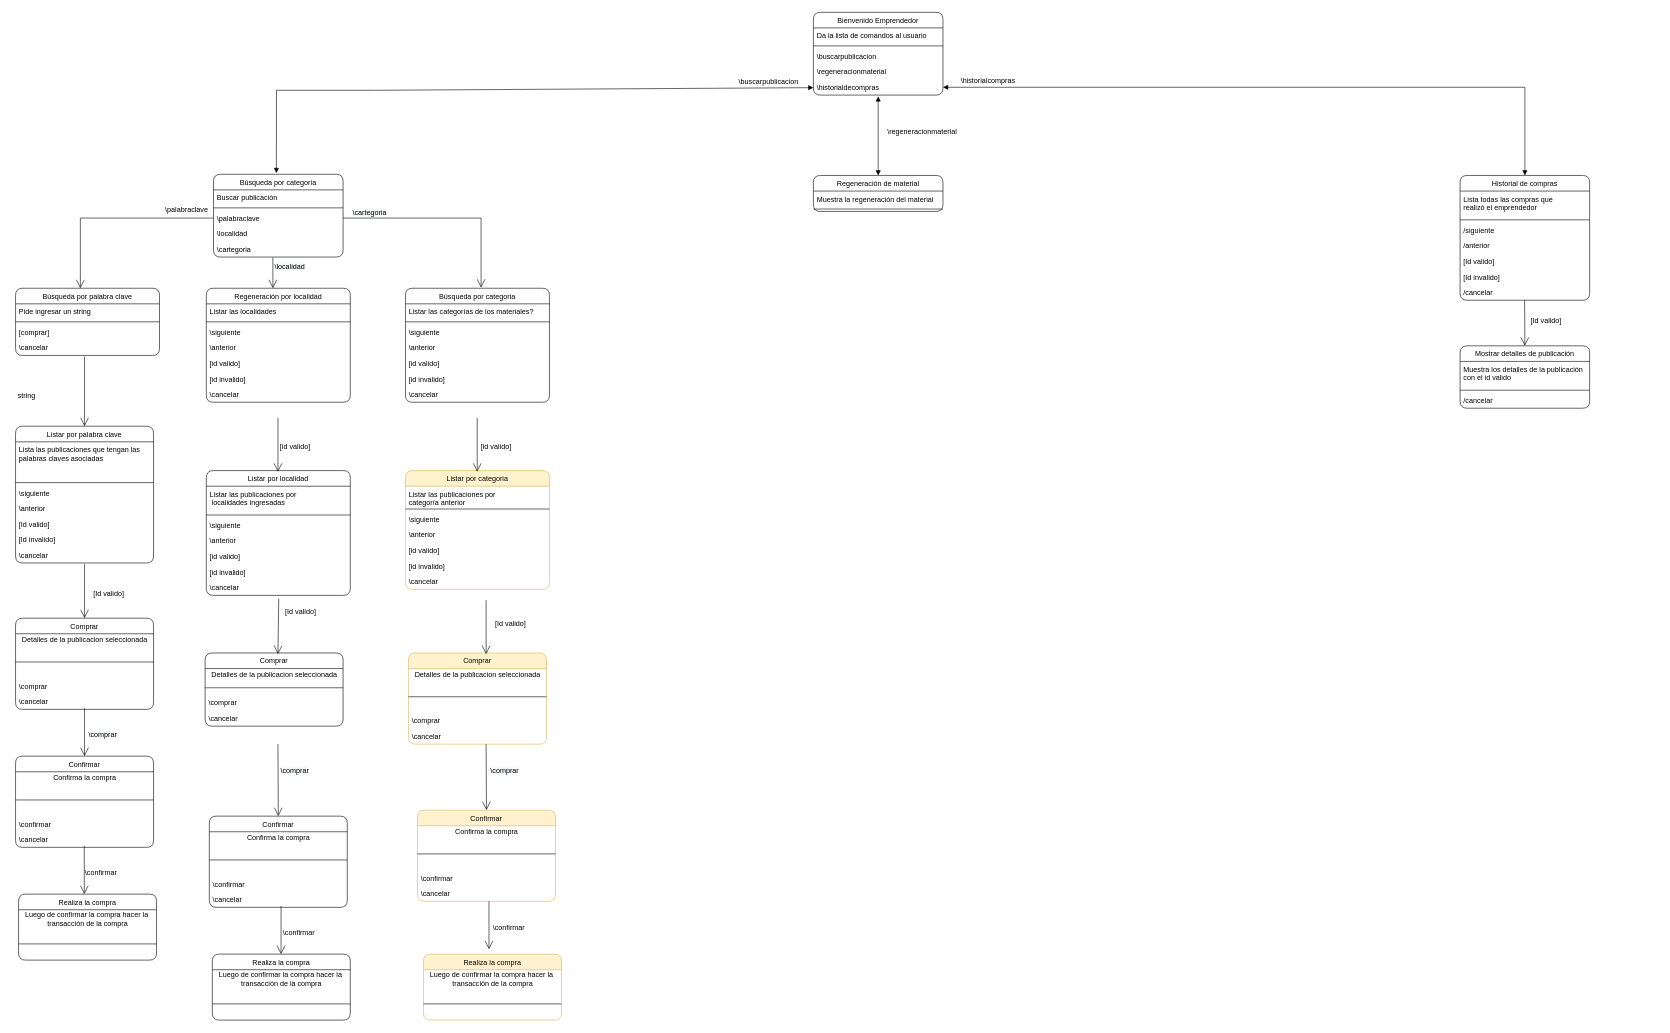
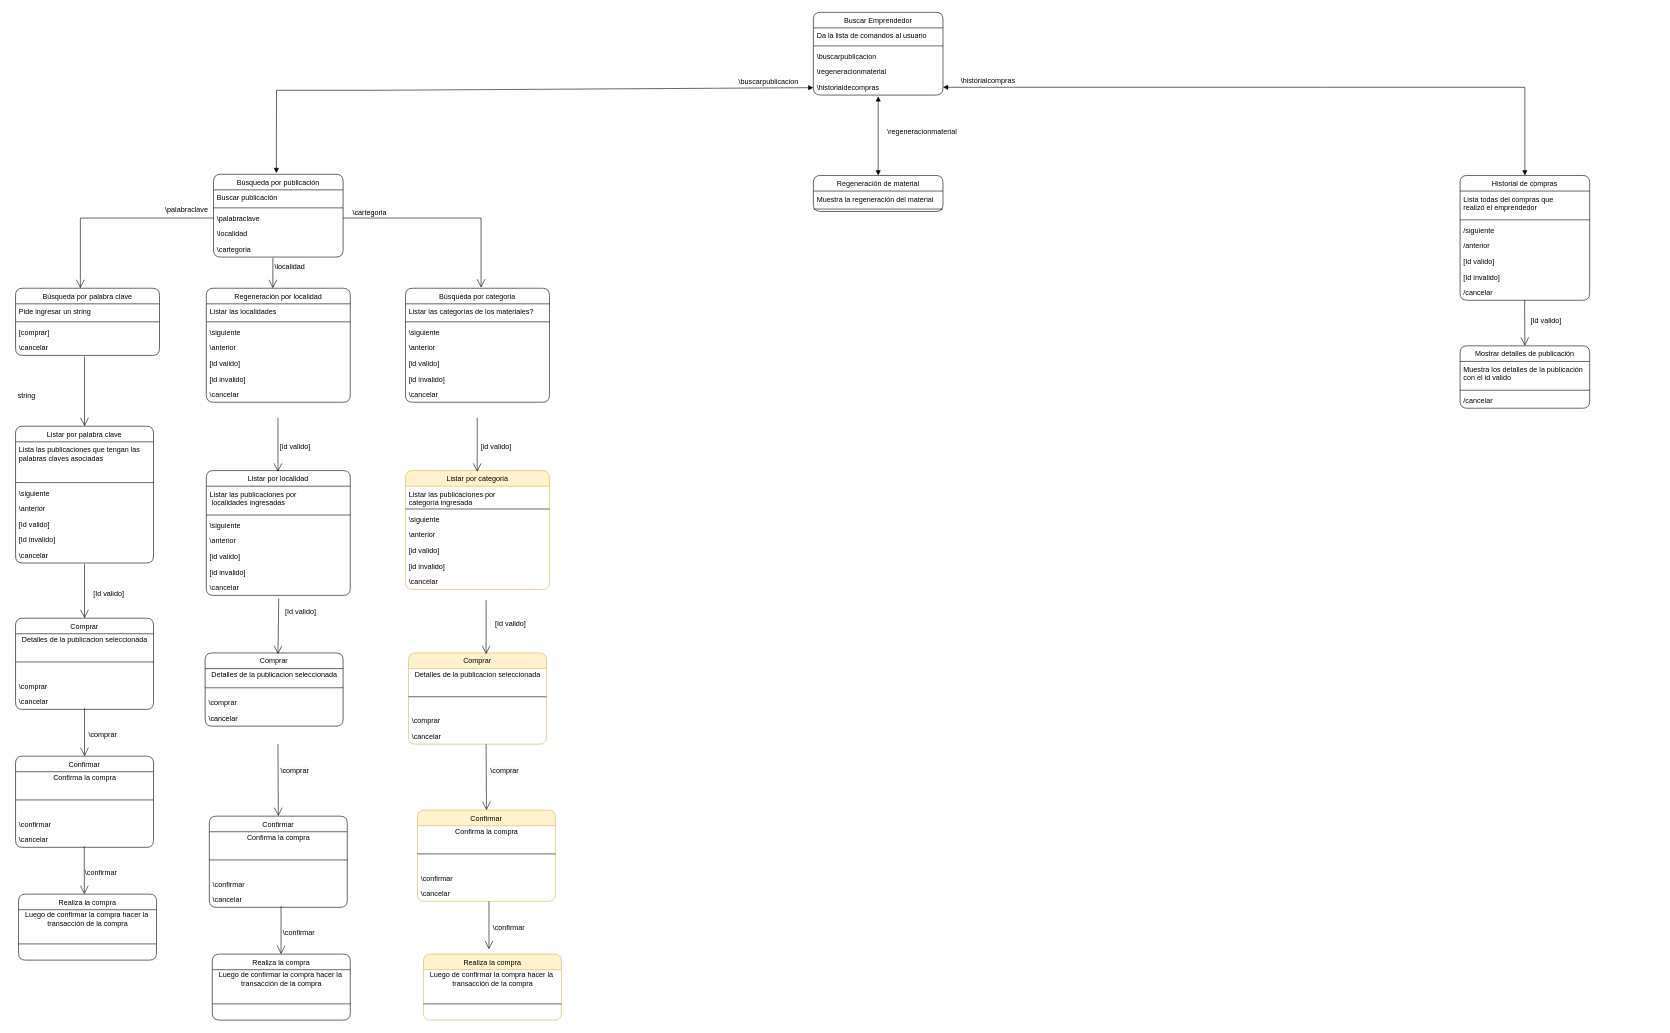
node "Bienvenido Emprendedor": label "Bienvenido Emprendedor" -> "Buscar Emprendedor"
node "Búsqueda por categoría": label "Búsqueda por categoría" -> "Búsqueda por publicación"
node "Lista todas las compras que realizó el emprendedor": label "Lista todas las compras que realizó el emprendedor" -> "Lista todas del compras que realizó el emprendedor"
node "Listar las publicaciones por categoría anterior": label "Listar las publicaciones por categoría anterior" -> "Listar las publicaciones por categoría ingresada"
